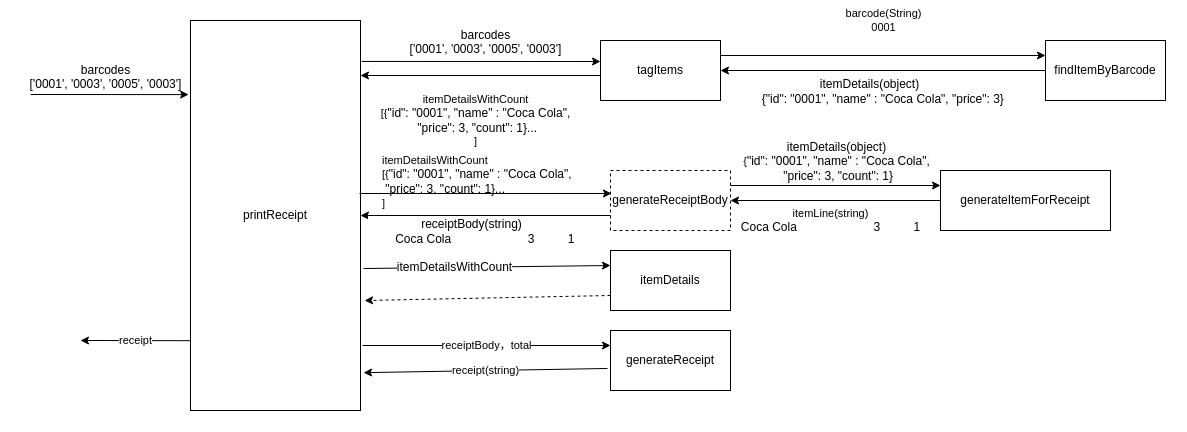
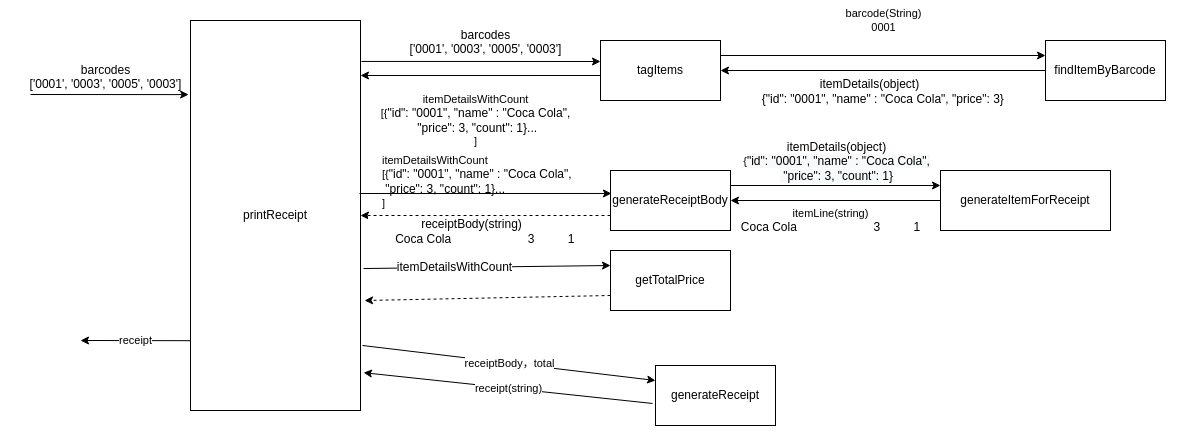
node "generateReceiptBody": style dashed -> solid
edge "generateReceiptBody" -> "printReceipt": style solid -> dashed
node "itemDetails": label "itemDetails" -> "getTotalPrice"
node "generateReceipt": moved (671, 361) -> (716, 396)
